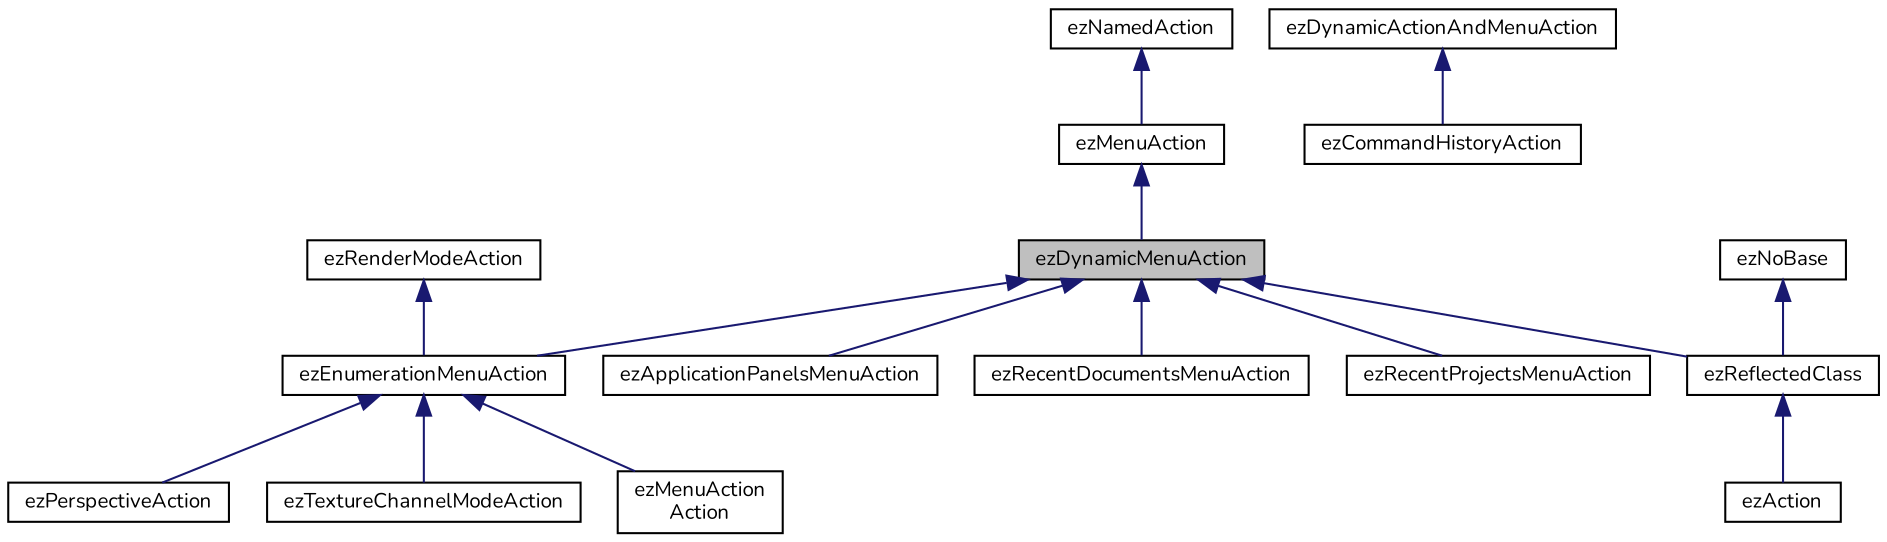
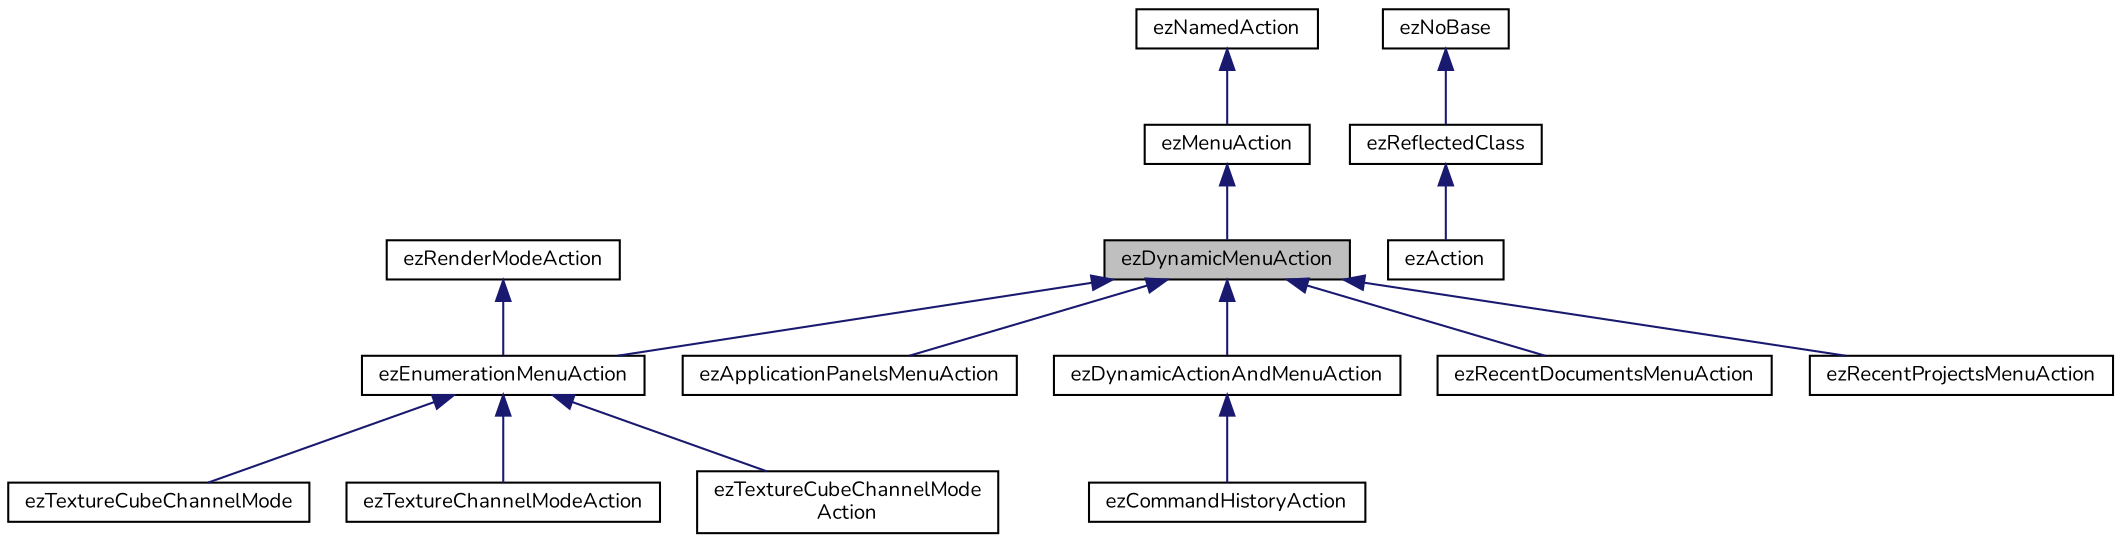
edge "ezReflectedClass" -> "ezDynamicMenuAction": now "ezDynamicActionAndMenuAction" -> "ezDynamicMenuAction"
node "ezPerspectiveAction": label "ezPerspectiveAction" -> "ezTextureCubeChannelMode"
node "ezMenuAction Action": label "ezMenuAction Action" -> "ezTextureCubeChannelMode Action"
